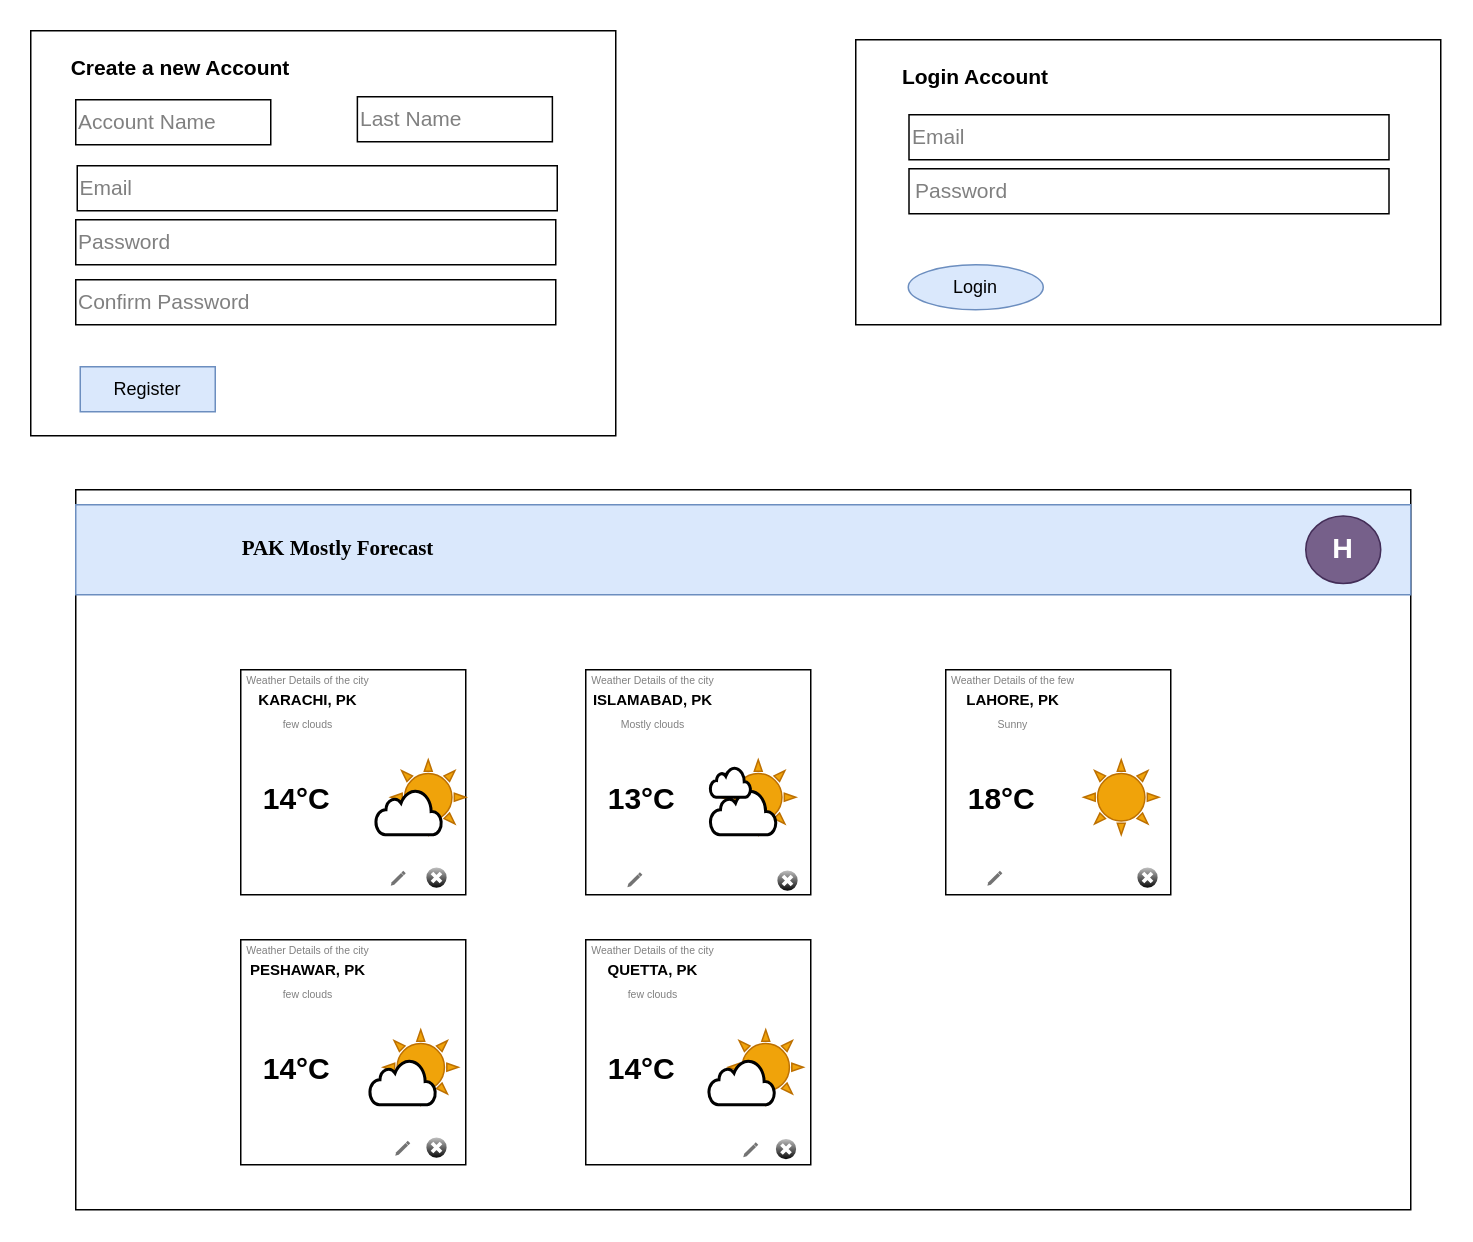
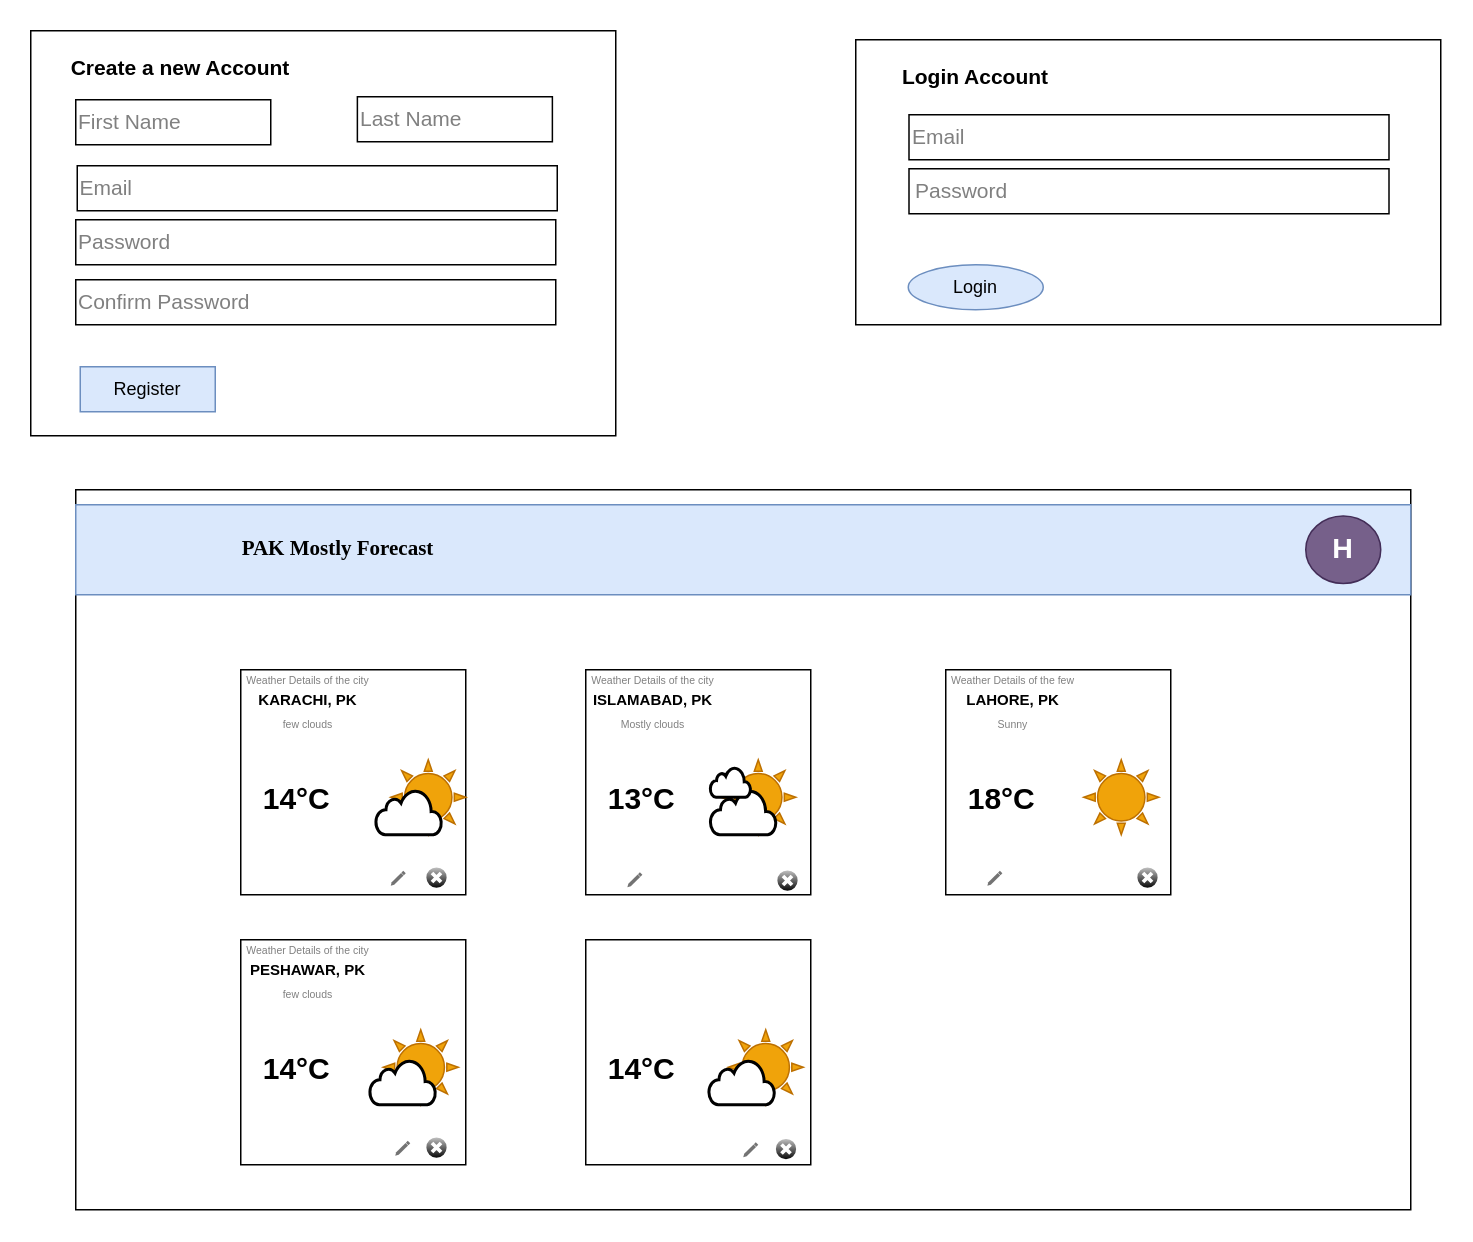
node "Account Name": label "Account Name" -> "First Name"
node "Weather Details of the city QUETTA, PK few clouds": removed
